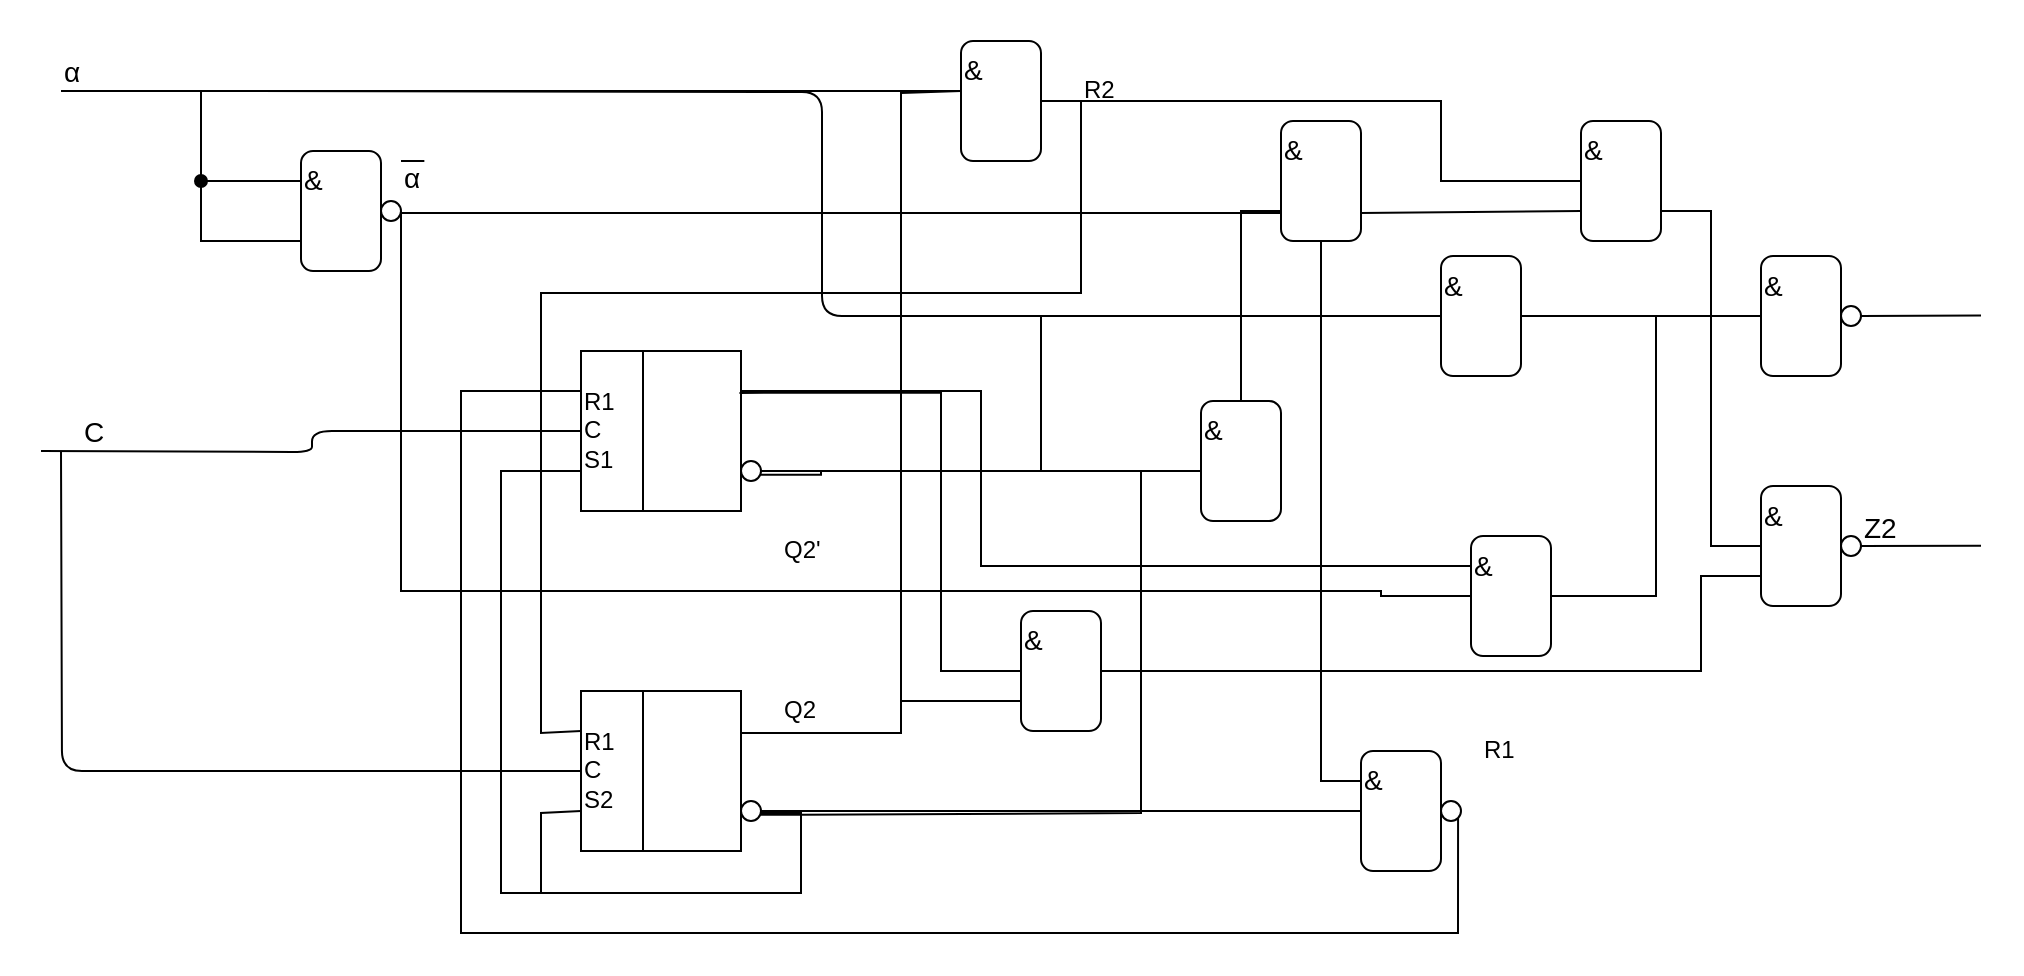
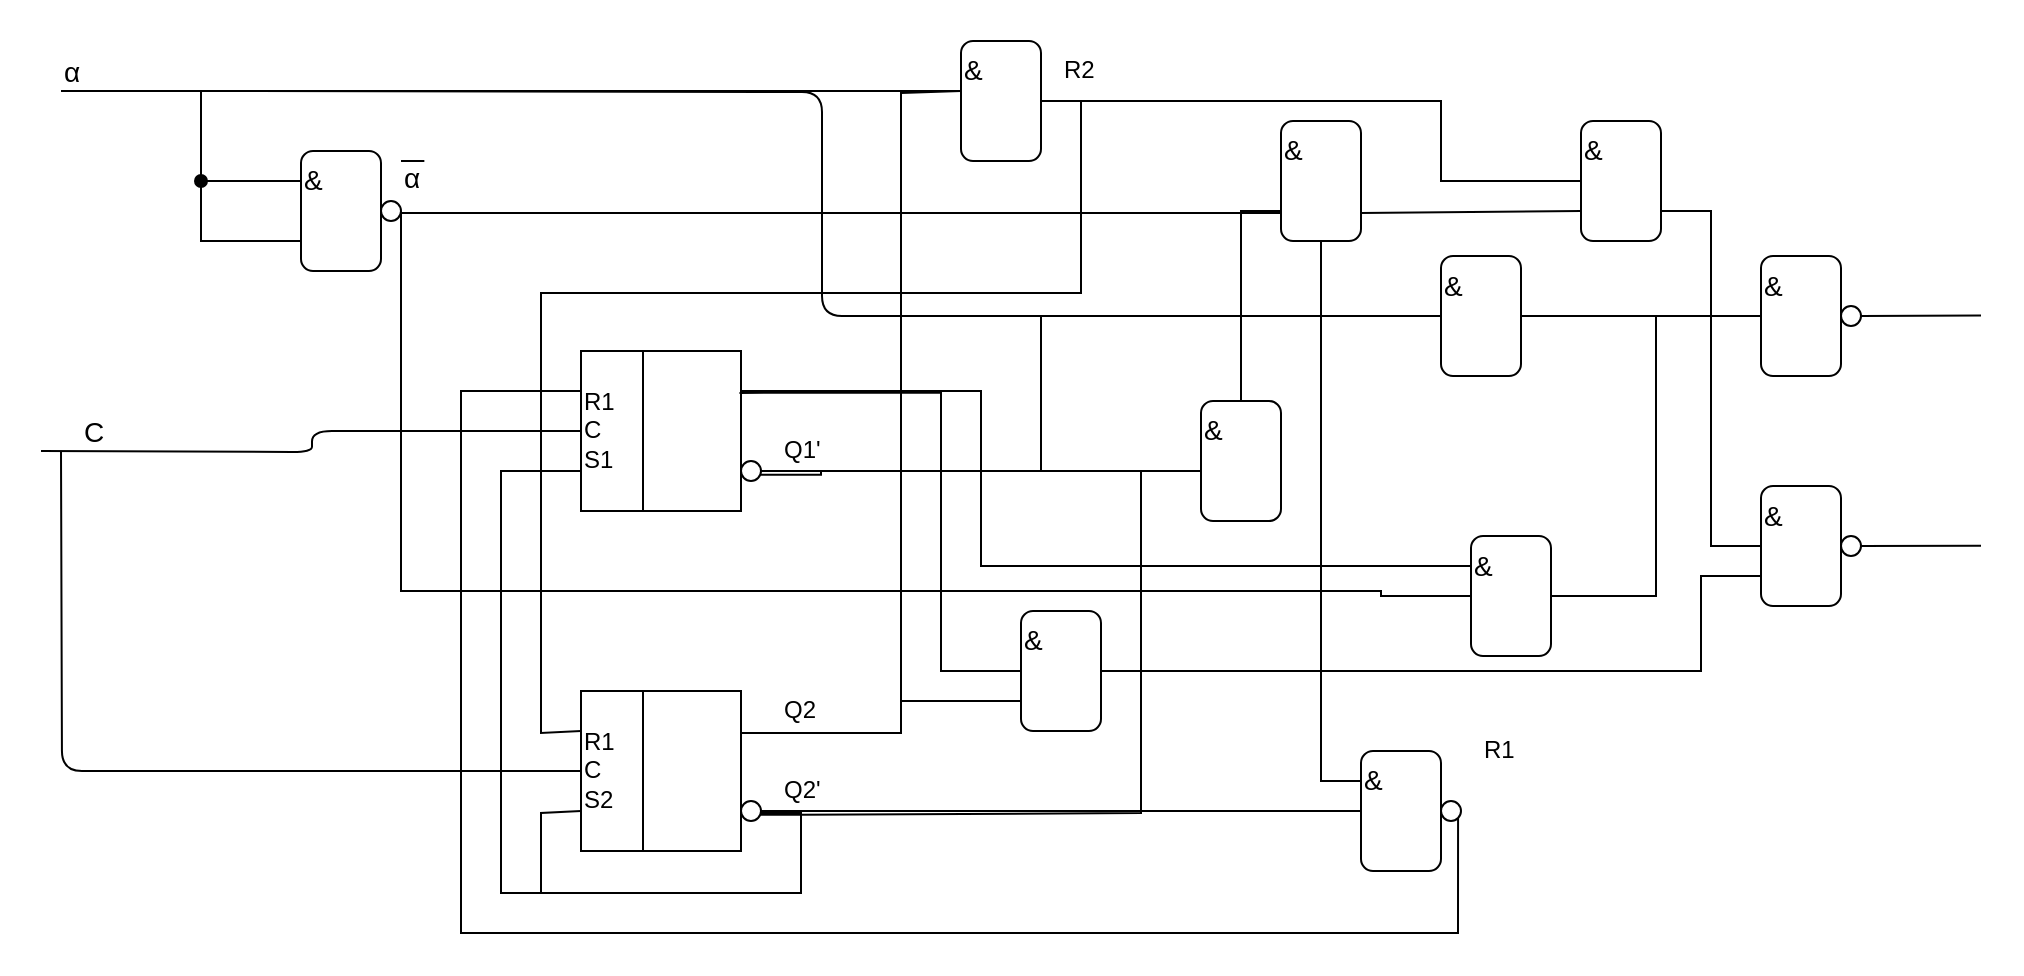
node "R2": moved (1111, 91) -> (1091, 71)
node "Q1'": added
node "Z2": removed
node "Q2'": moved (811, 551) -> (811, 791)
